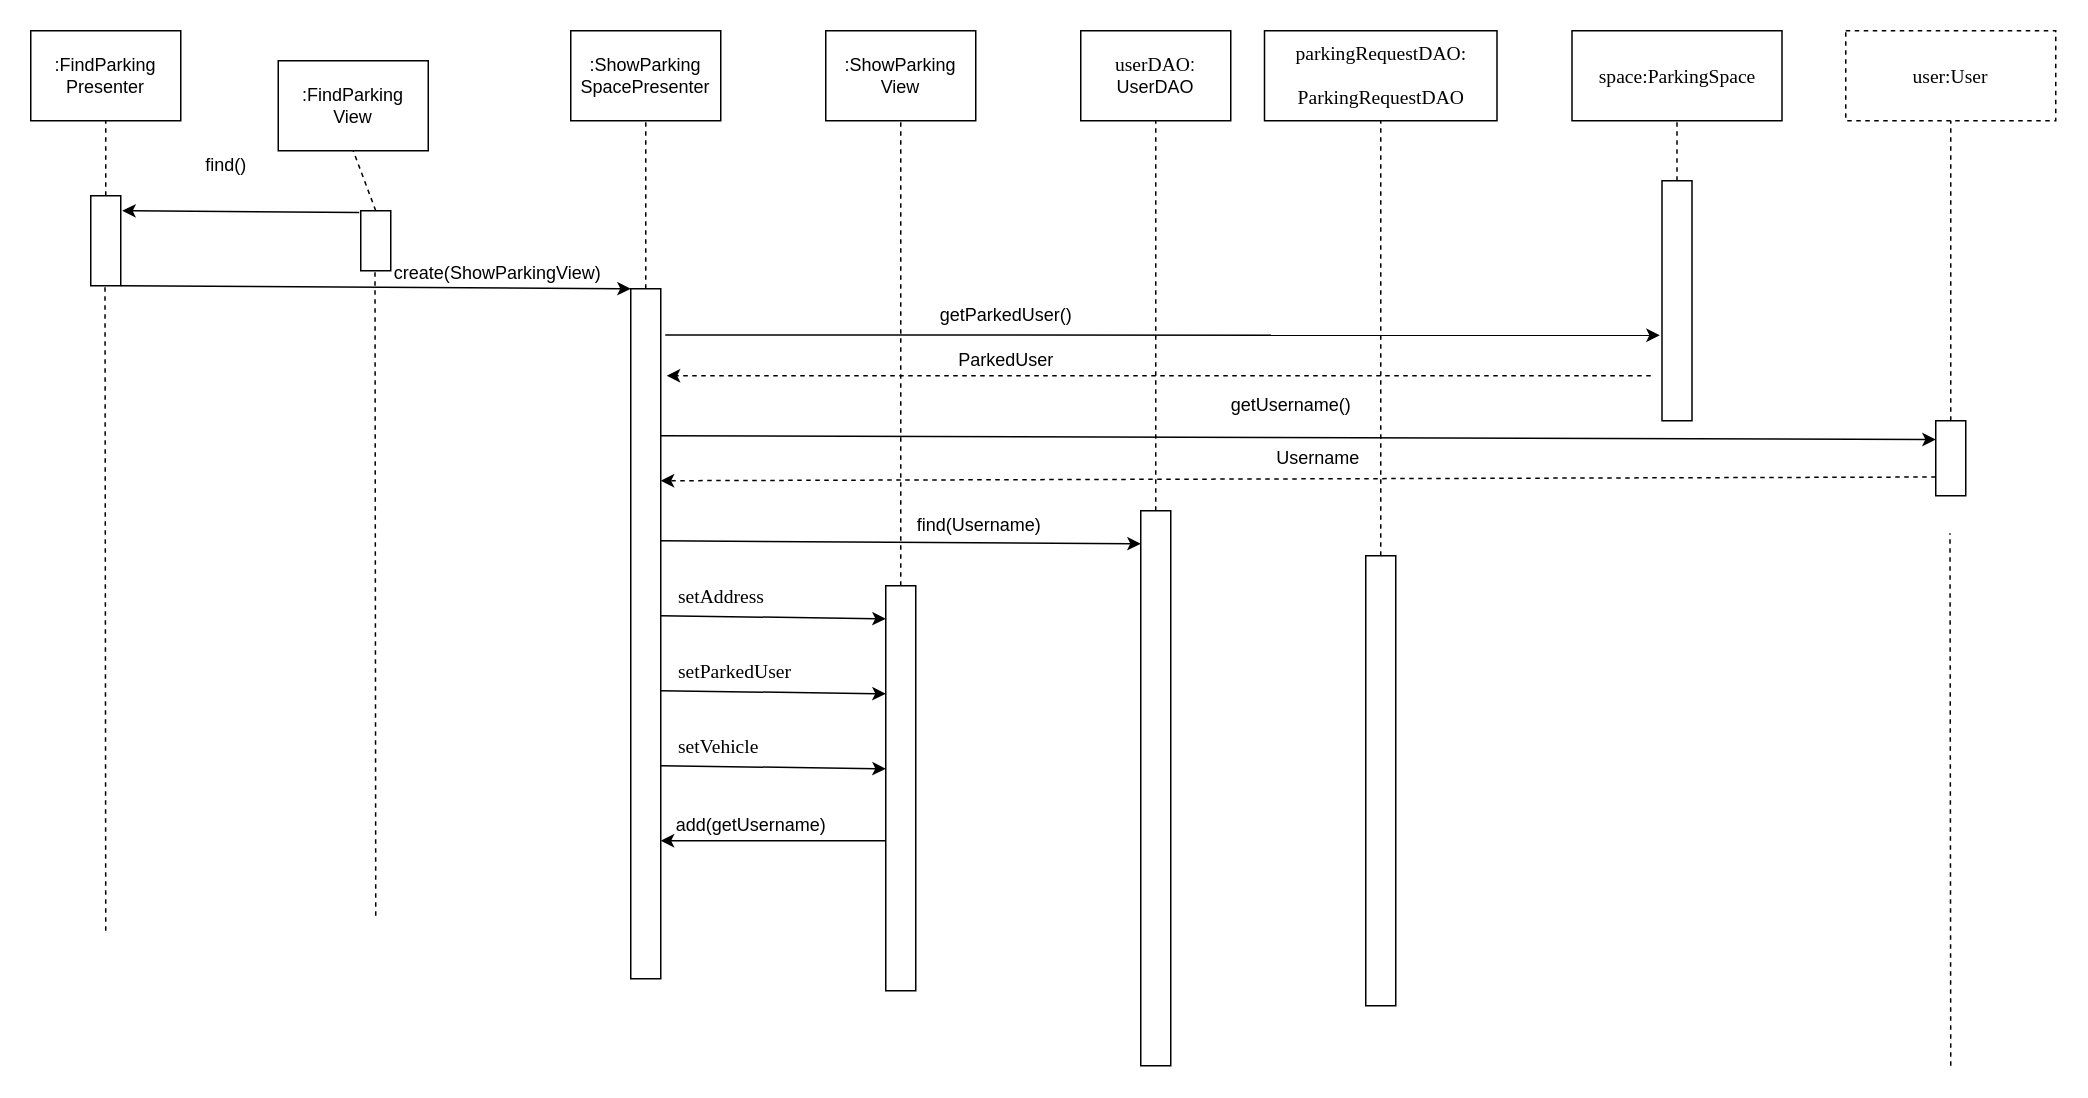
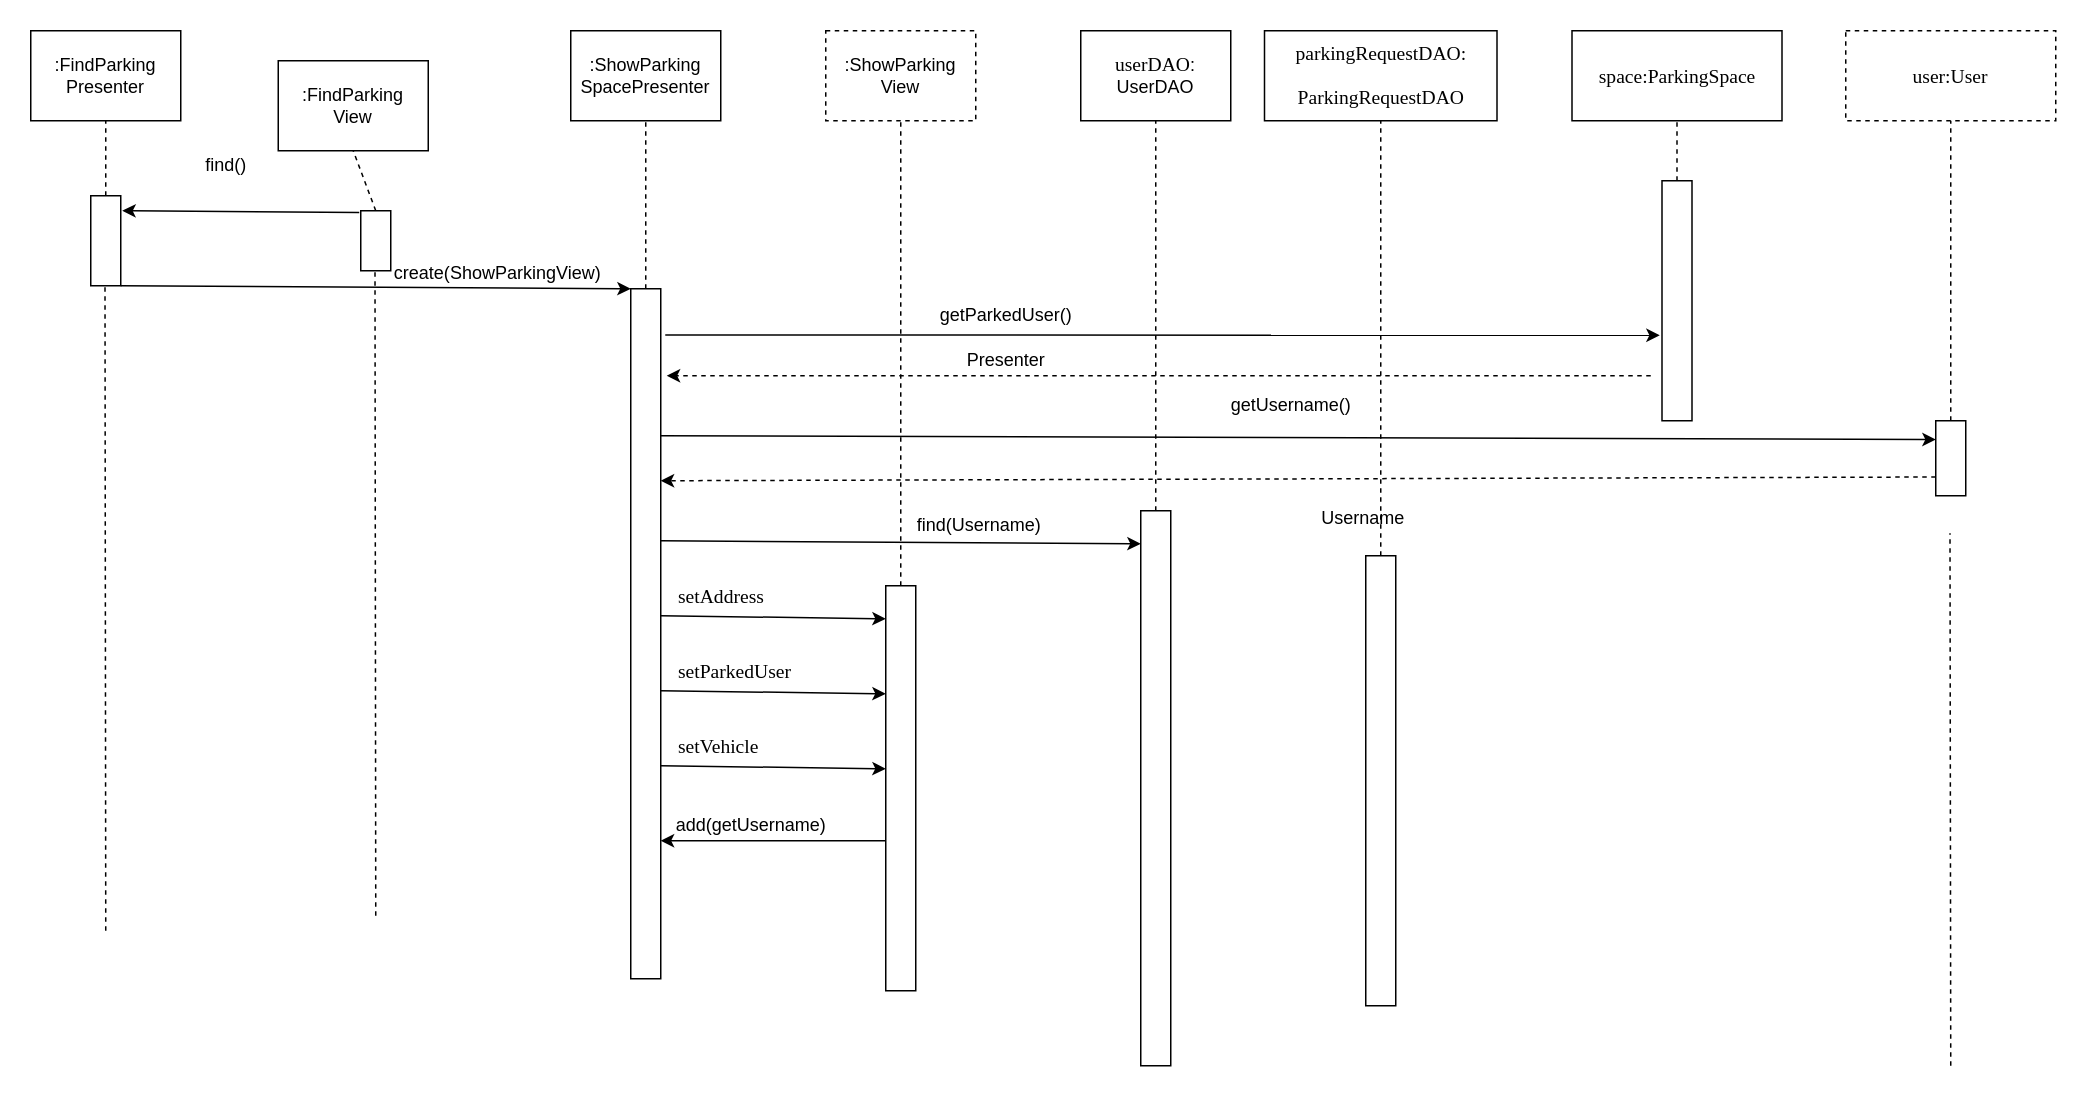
node ":ShowParking View": style solid -> dashed
node "ParkedUser": label "ParkedUser" -> "Presenter"
node "Username": moved (1317, 458) -> (1362, 518)
